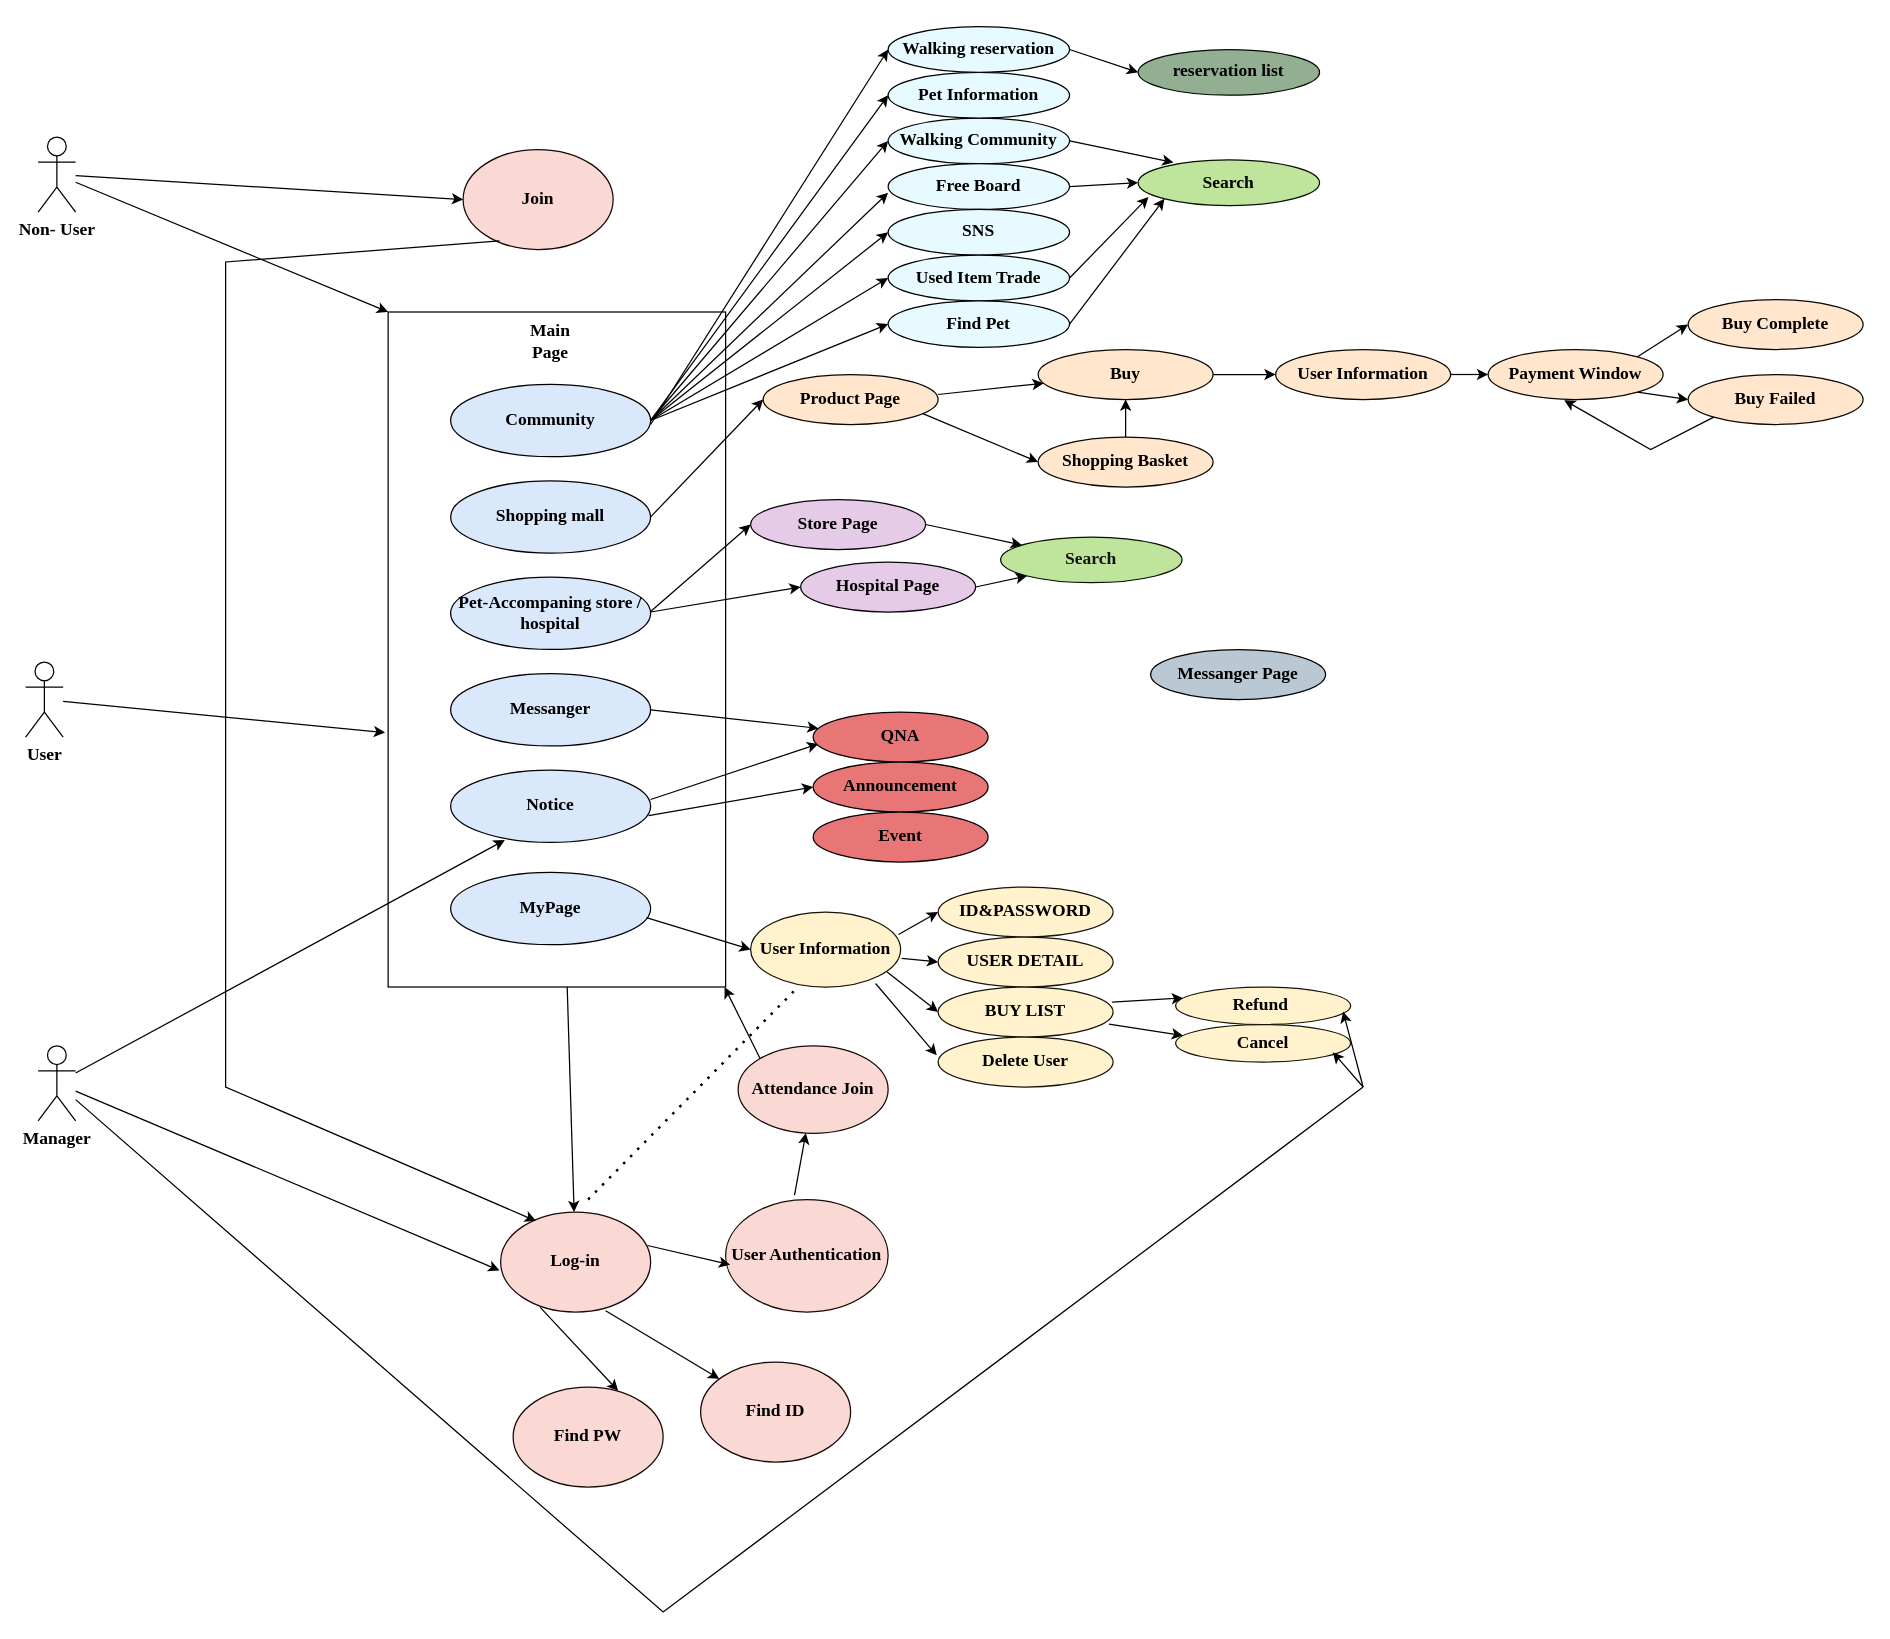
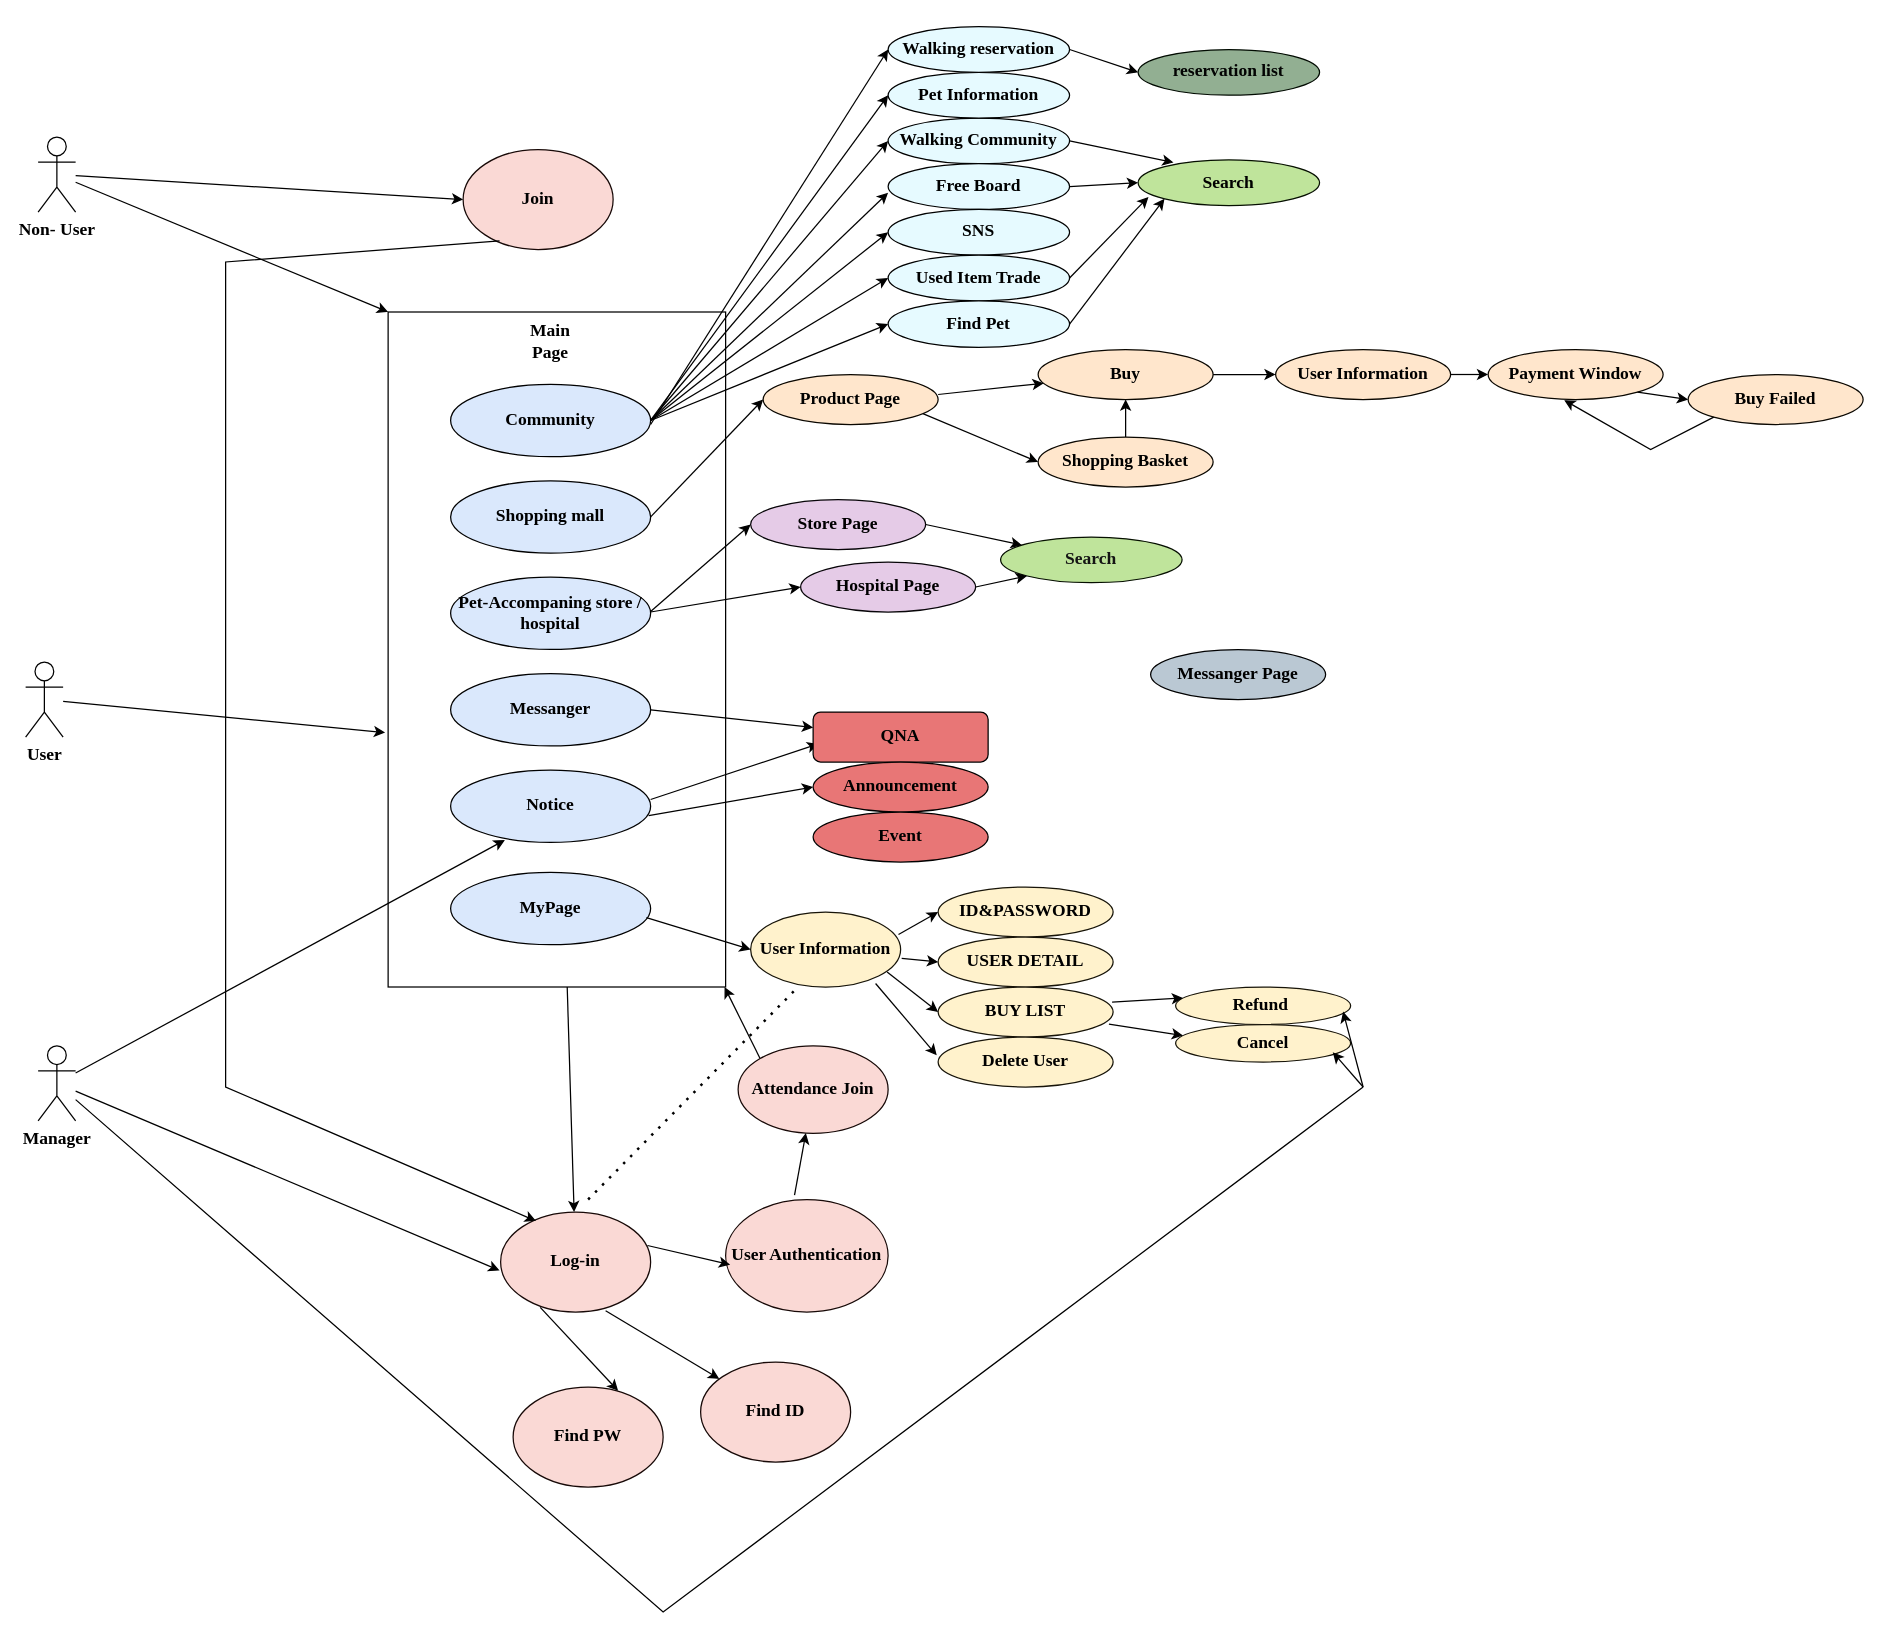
node "Buy Complete": removed
edge "Payment Window" -> "Buy Complete": removed
node "QNA": shape ellipse -> rounded rectangle
